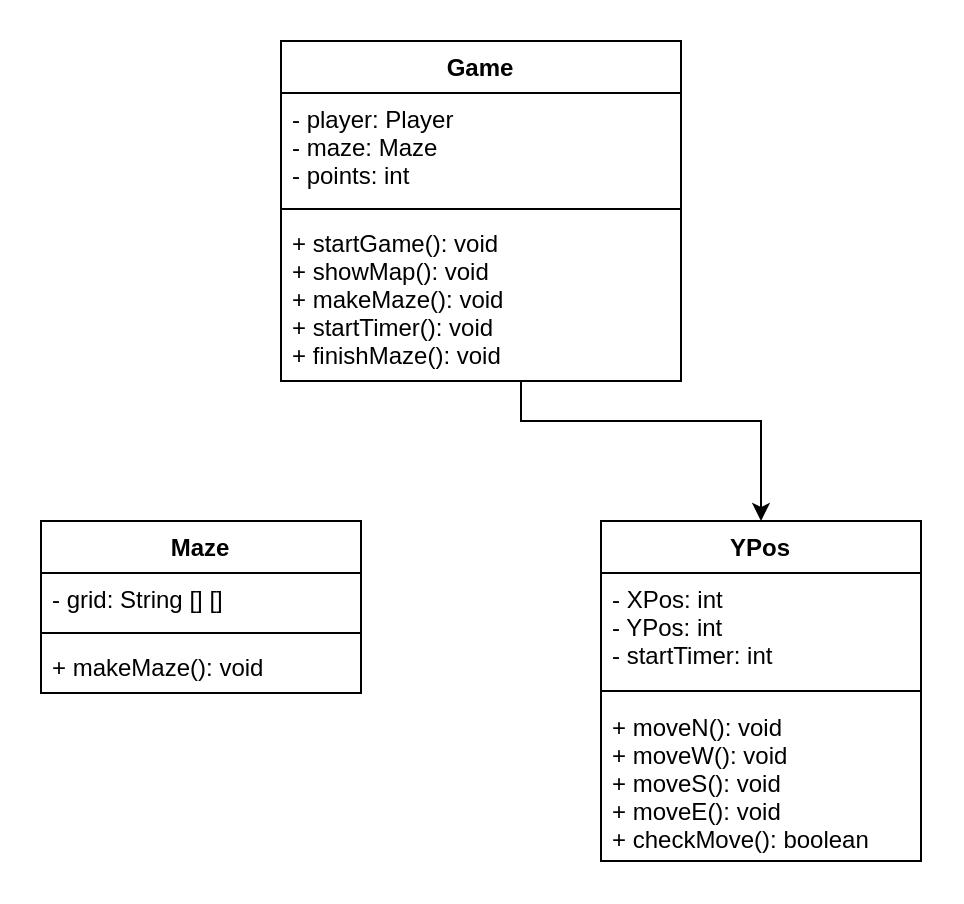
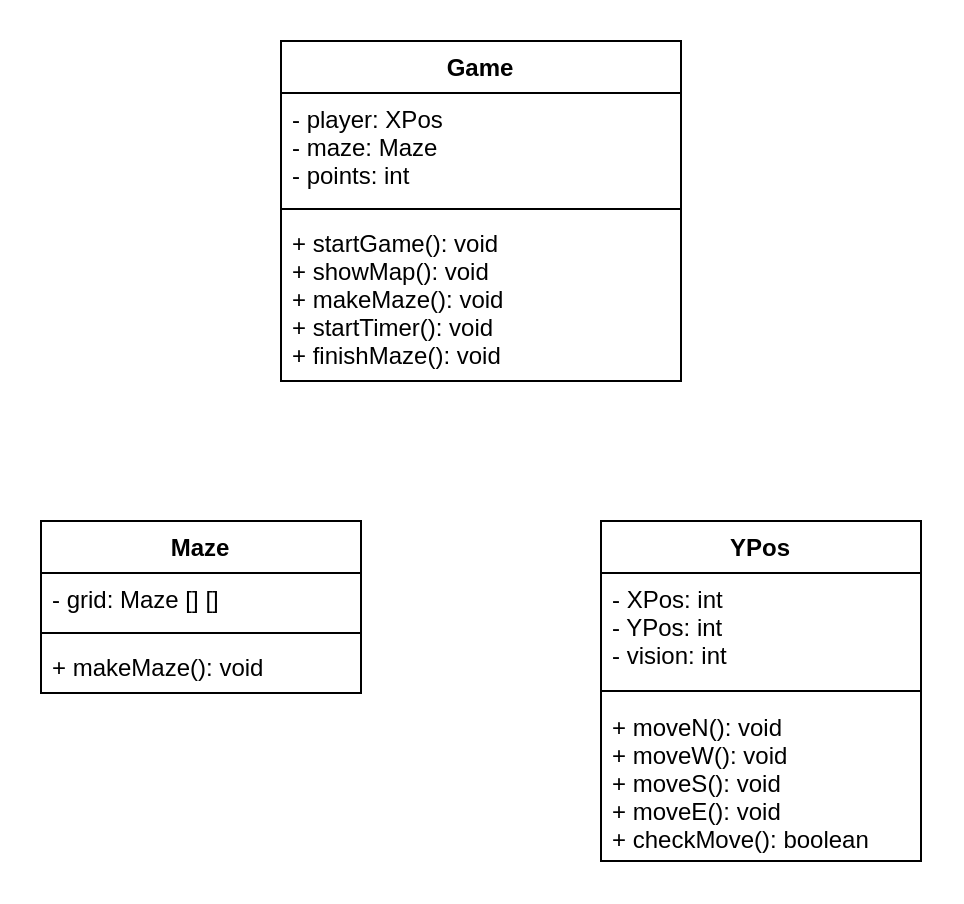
node "- player: Player - maze: Maze - points: int": label "- player: Player - maze: Maze - points: int" -> "- player: XPos - maze: Maze - points: int"
edge "Game" -> "YPos": removed
node "- grid: String [] []": label "- grid: String [] []" -> "- grid: Maze [] []"
node "- XPos: int - YPos: int - startTimer: int": label "- XPos: int - YPos: int - startTimer: int" -> "- XPos: int - YPos: int - vision: int"
